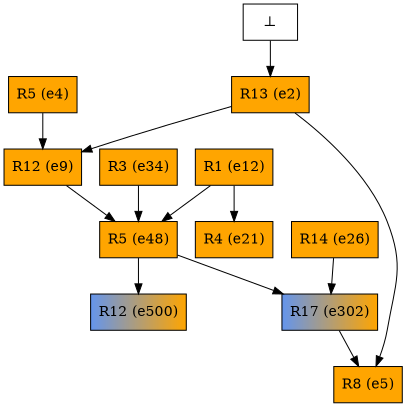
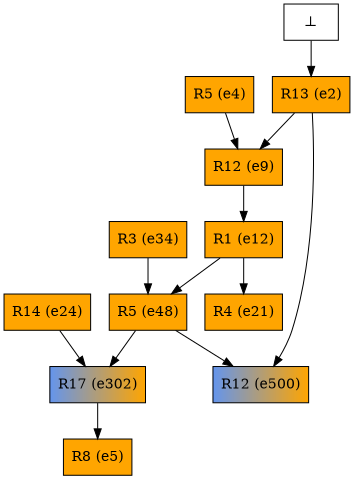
edge "R12 (e9)" -> "R5 (e48)": now "R12 (e9)" -> "R1 (e12)"
edge "R13 (e2)" -> "R8 (e5)": now "R13 (e2)" -> "R12 (e500)"
node "R14 (e26)": label "R14 (e26)" -> "R14 (e24)"
